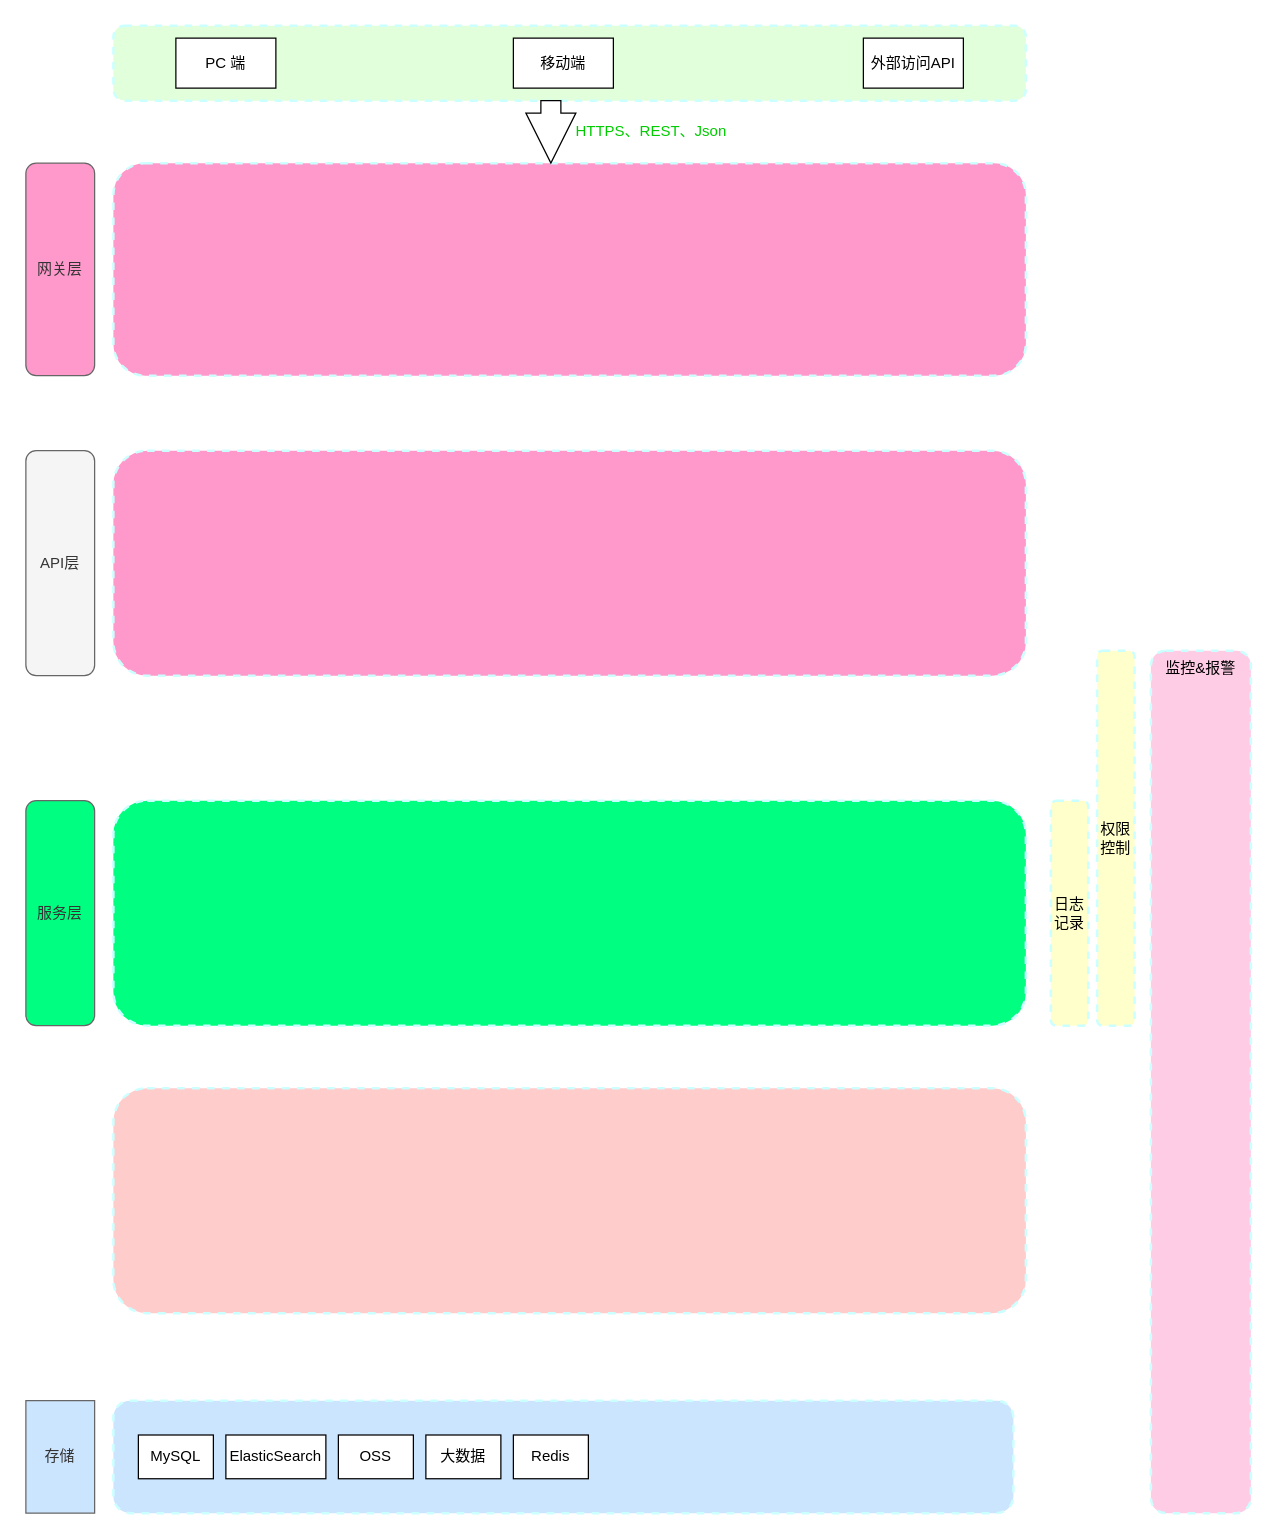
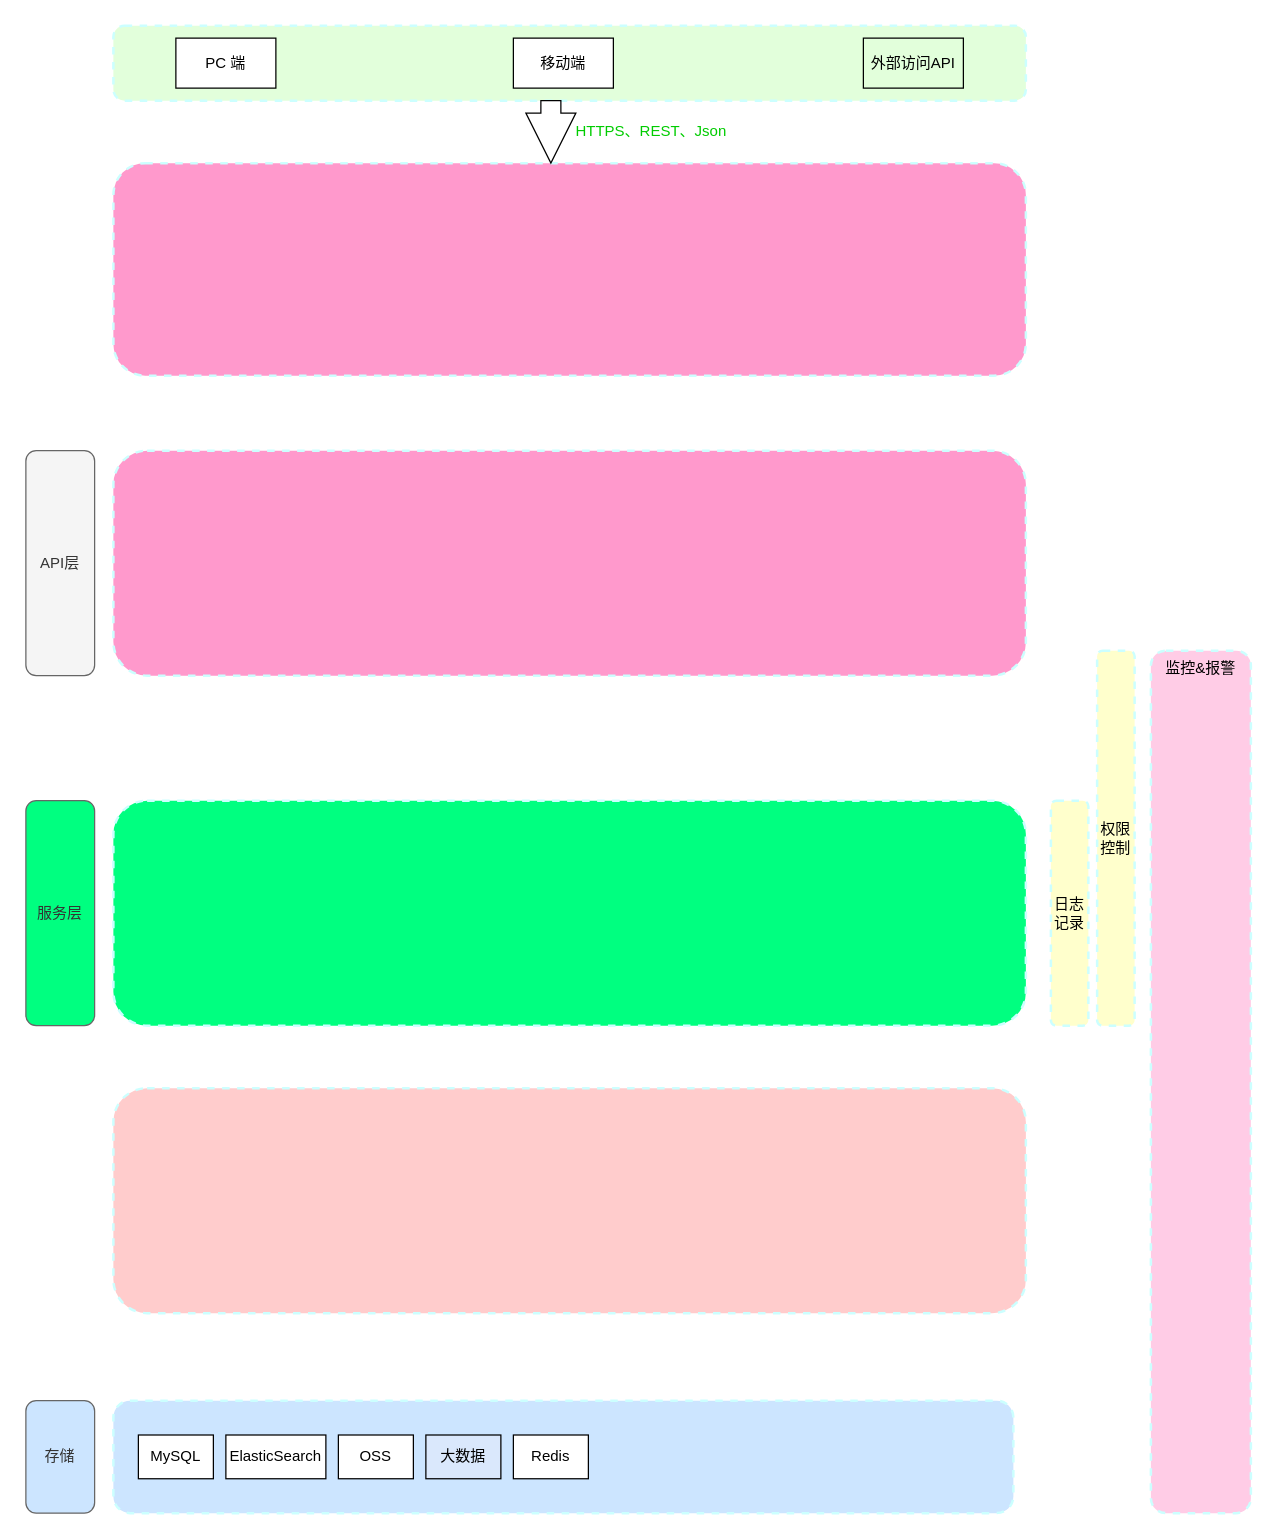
node "外部访问API": fillcolor #ffffff -> #e2ffdb
node "网关层": removed
node "存储": shape rectangle -> rounded rectangle
node "大数据": fillcolor #ffffff -> #dae8fc
